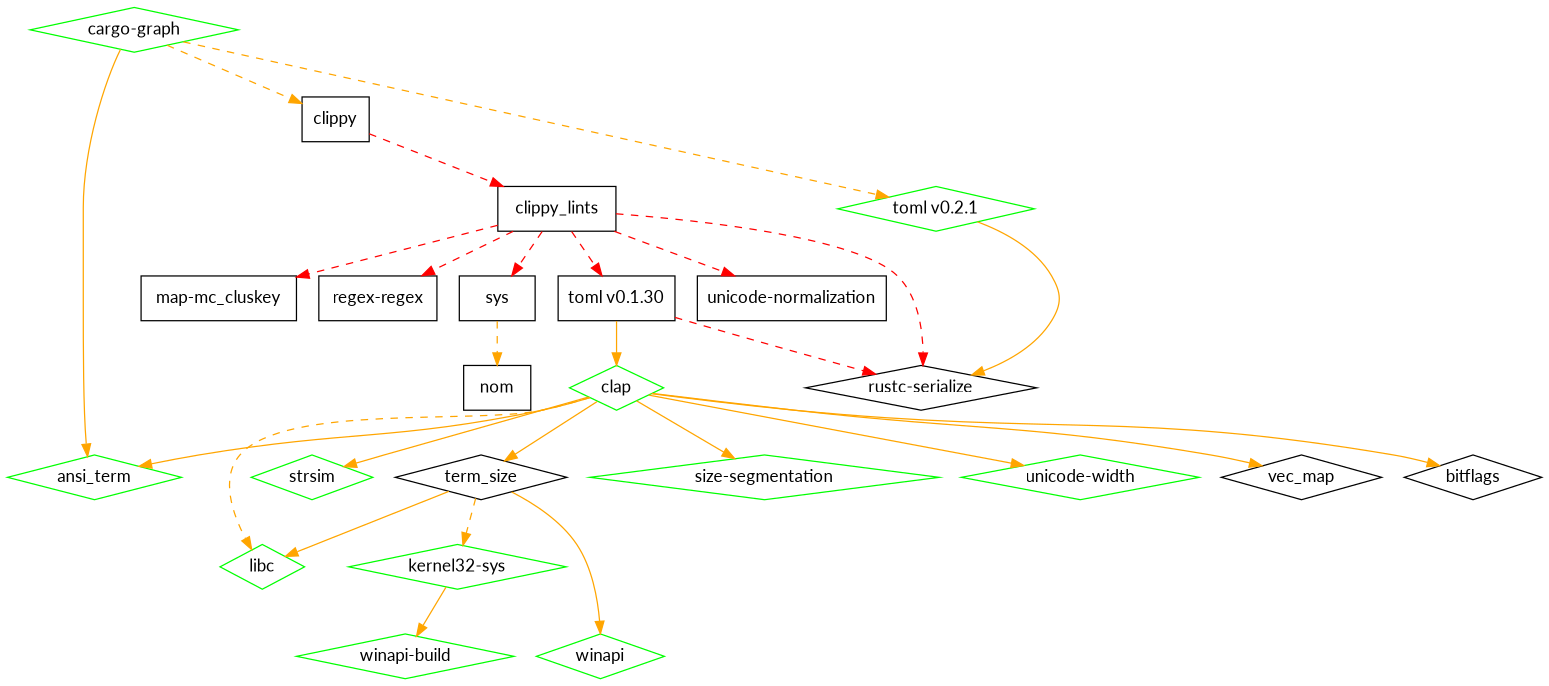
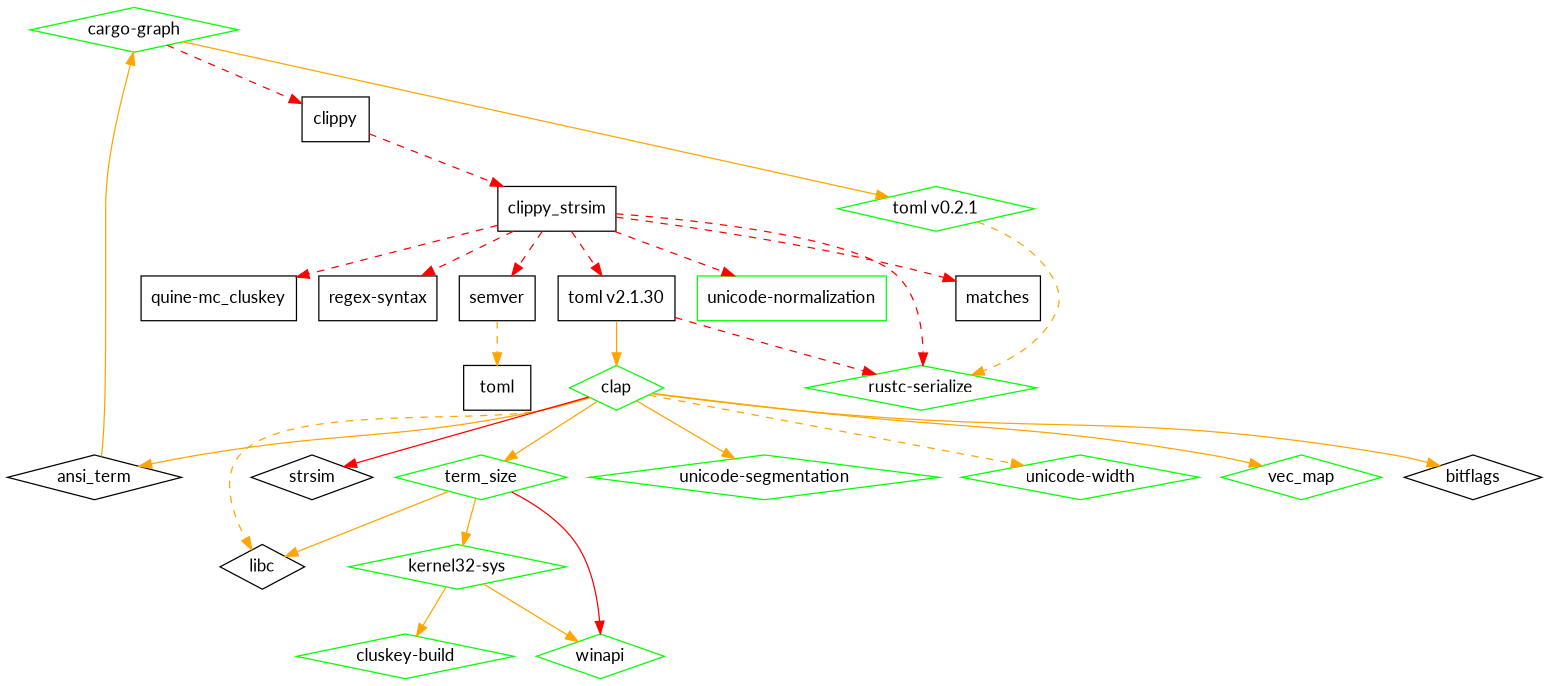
edge "cargo-graph" -> "clippy": color orange -> red
edge "cargo-graph" -> "toml v0.2.1": style dashed -> solid
node "clippy_lints": label "clippy_lints" -> "clippy_strsim"
edge "cargo-graph" -> "ansi_term": reversed
edge "toml v0.2.1" -> "rustc-serialize": style solid -> dashed
node "map-mc_cluskey": label "map-mc_cluskey" -> "quine-mc_cluskey"
node "regex-regex": label "regex-regex" -> "regex-syntax"
node "sys": label "sys" -> "semver"
node "toml v0.1.30": label "toml v0.1.30" -> "toml v2.1.30"
node "unicode-normalization": color black -> green
node "matches": added
node "nom": label "nom" -> "toml"
node "rustc-serialize": color black -> green
edge "clap" -> "unicode-width": style solid -> dashed
edge "clap" -> "strsim": color orange -> red
node "ansi_term": color green -> black
node "strsim": color green -> black
node "term_size": color black -> green
node "size-segmentation": label "size-segmentation" -> "unicode-segmentation"
node "vec_map": color black -> green
edge "term_size" -> "kernel32-sys": style dashed -> solid
edge "term_size" -> "winapi": color orange -> red
node "libc": color green -> black
edge "kernel32-sys" -> "winapi": added
node "winapi-build": label "winapi-build" -> "cluskey-build"
